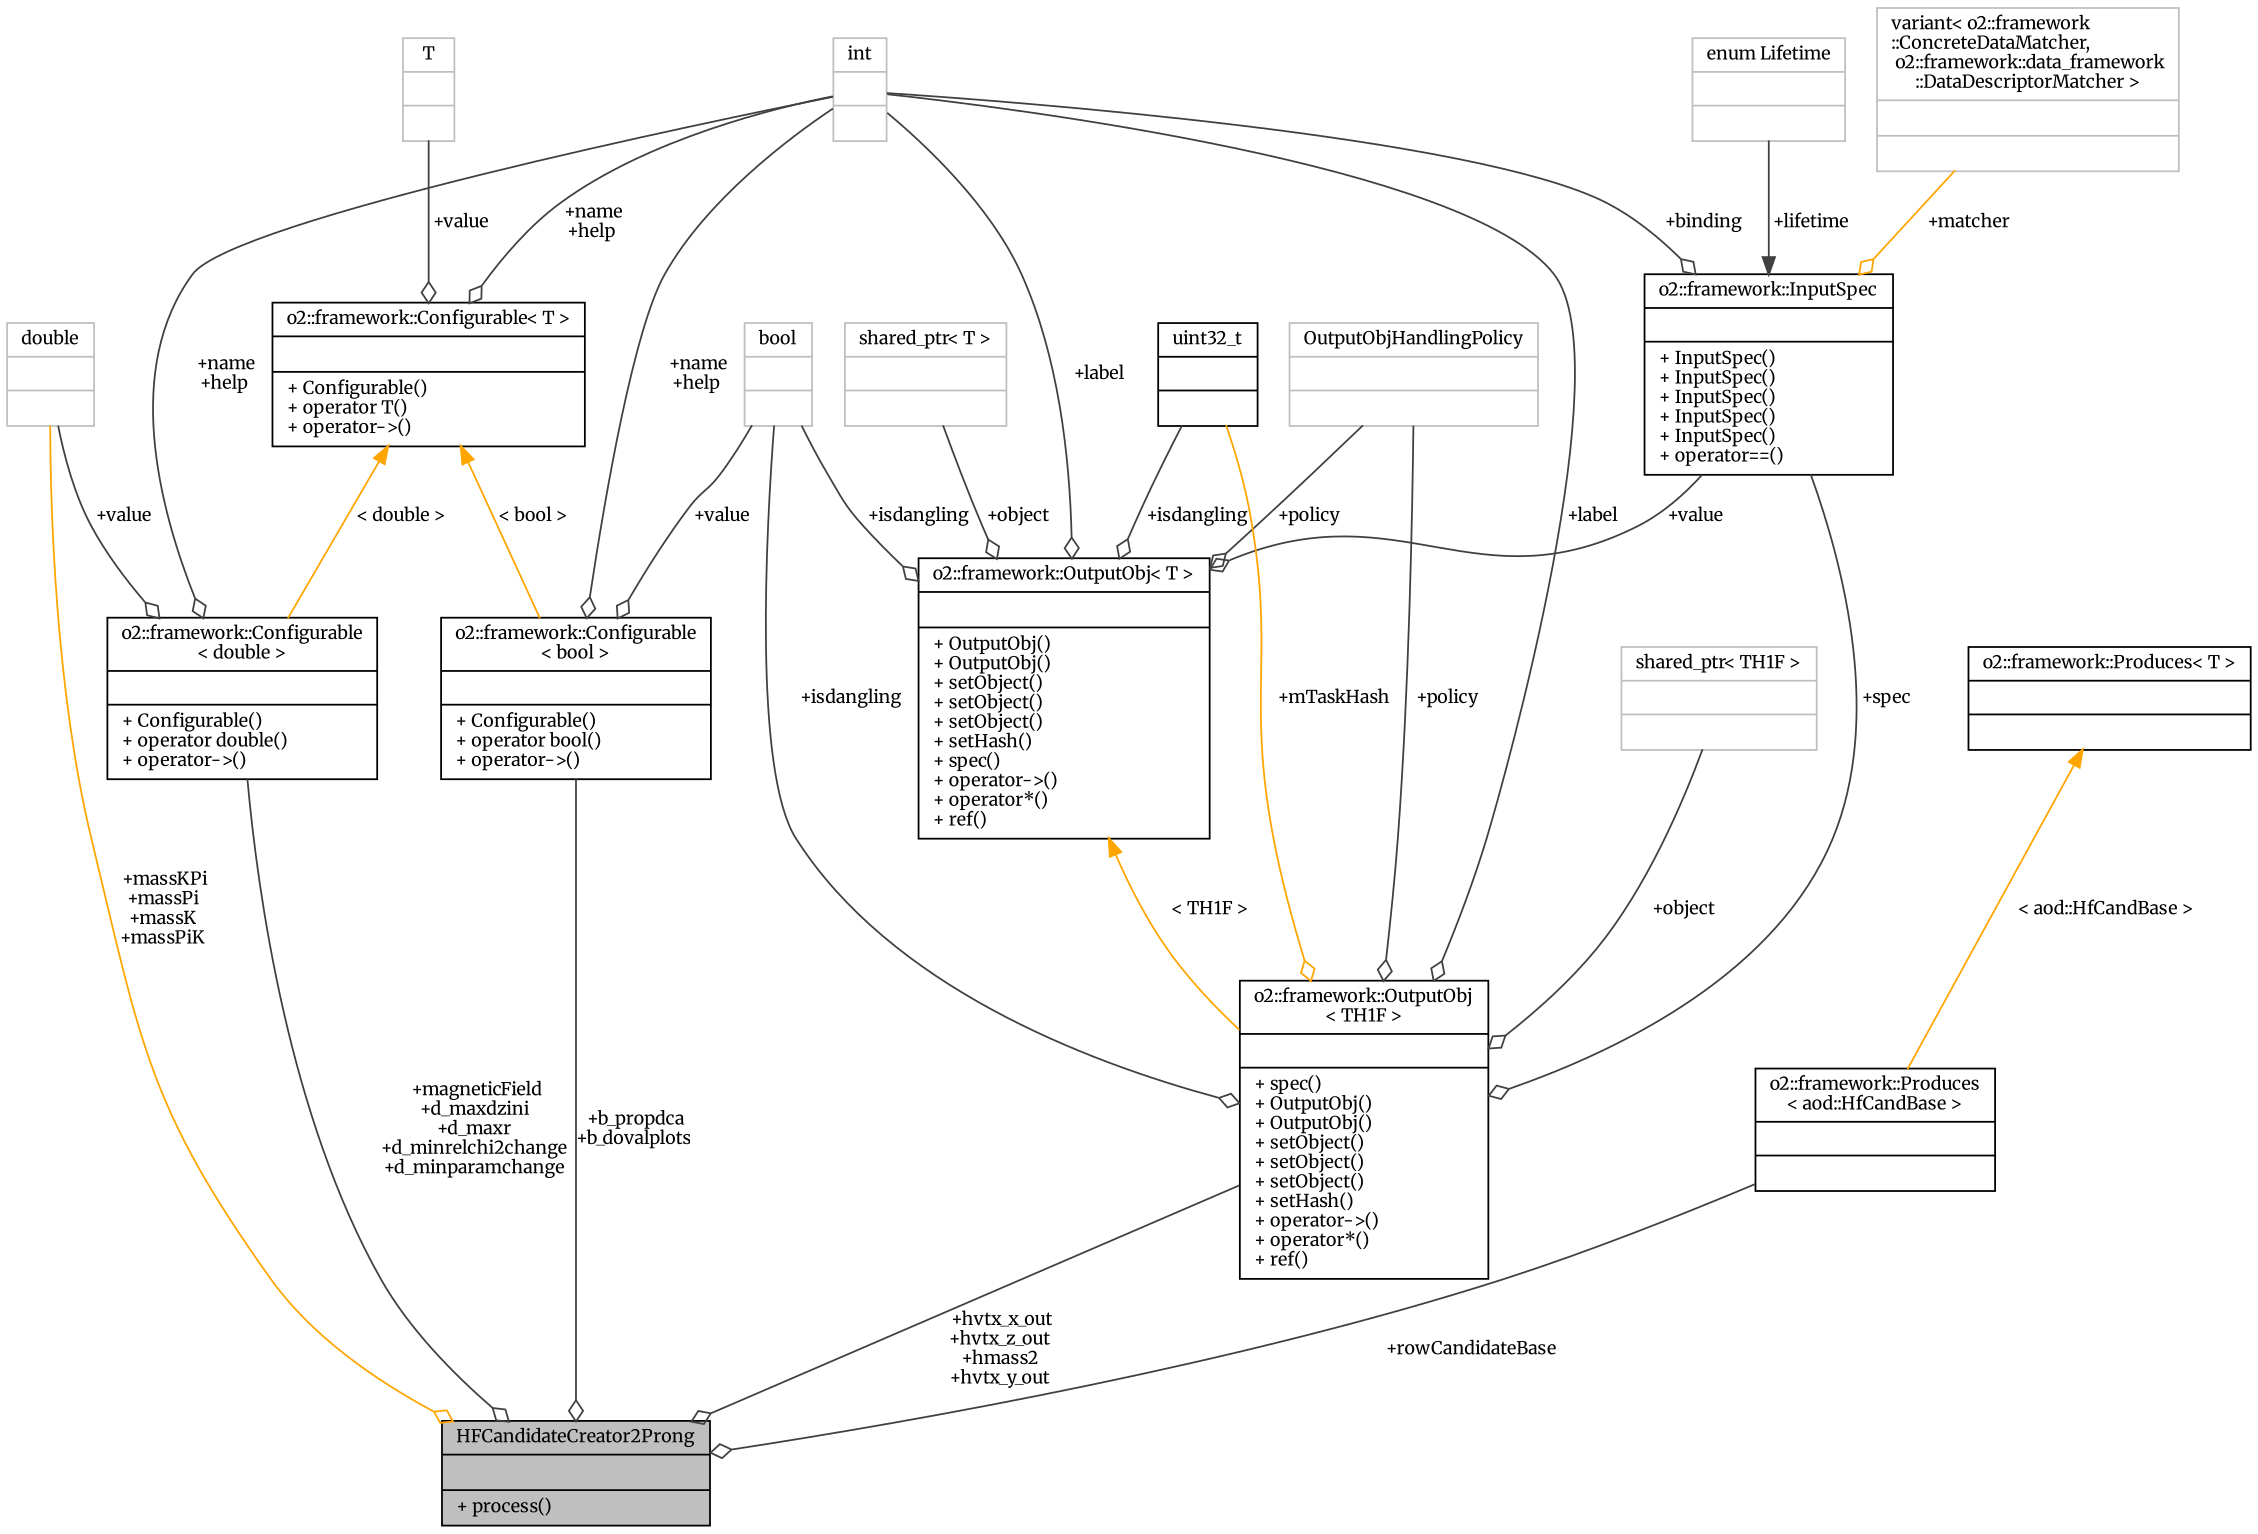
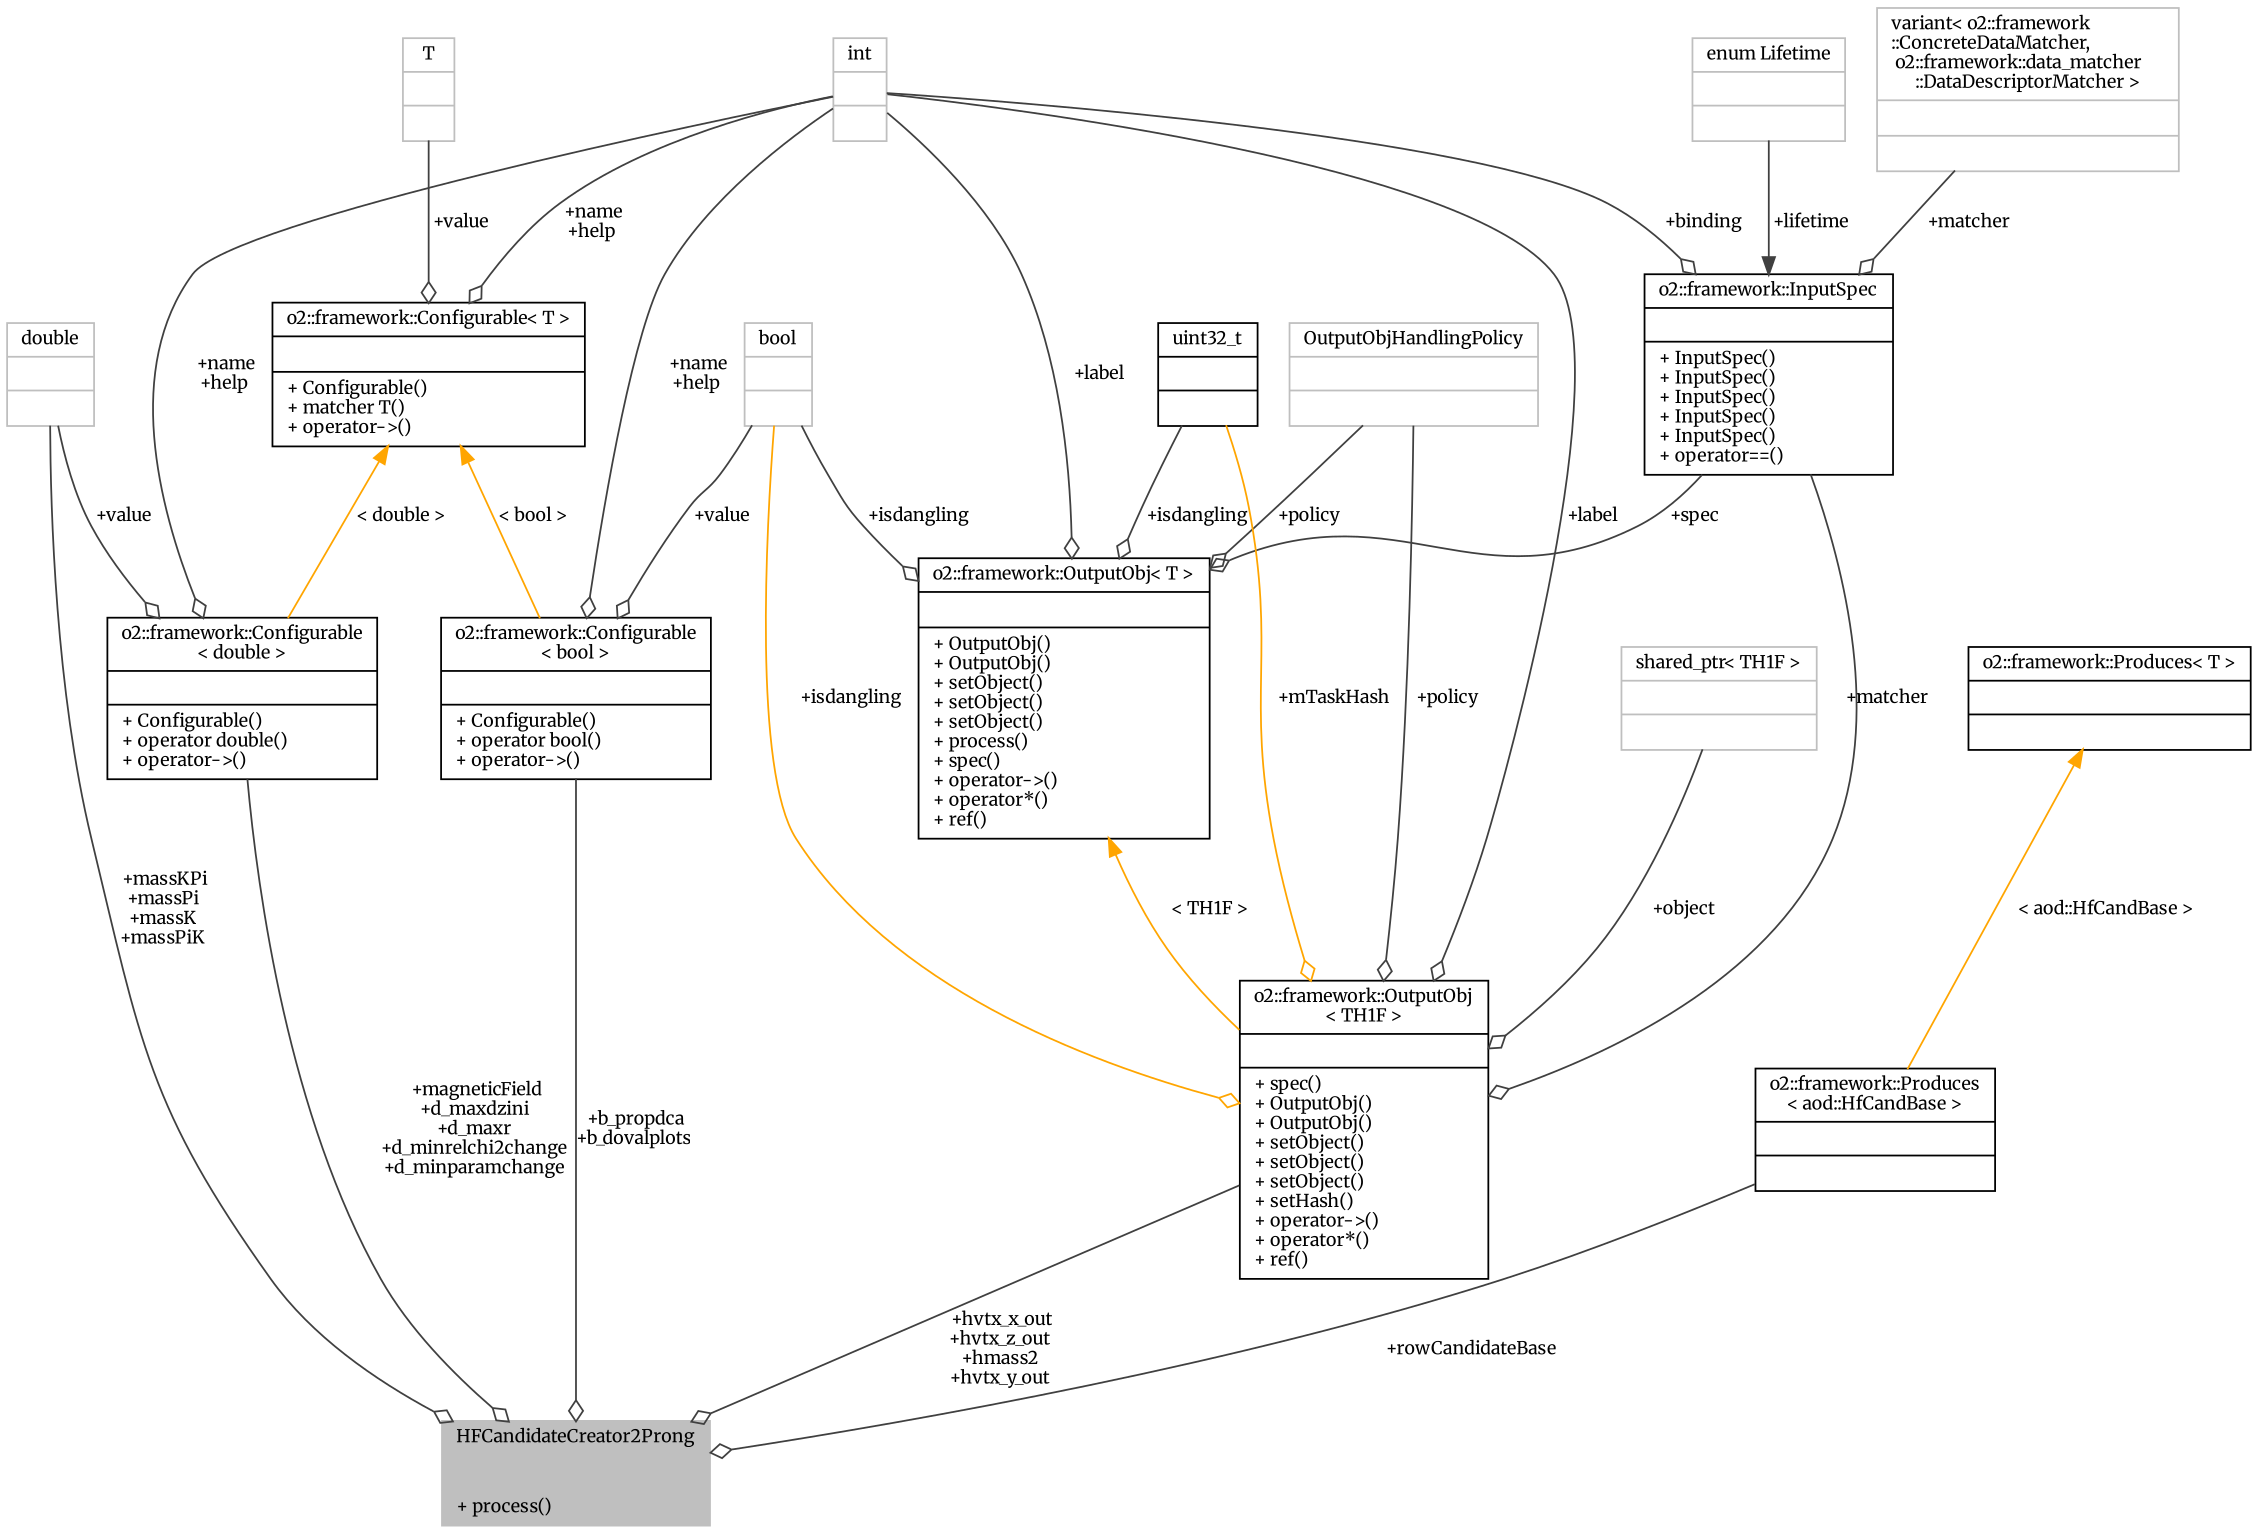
node "variant< o2::framework": text "o2::framework::data_framework" -> "o2::framework::data_matcher"
edge "variant< o2::framework" -> "o2::framework::InputSpec": color orange -> grey25
node "shared_ptr< T >": removed
node "o2::framework::Configurable< T >": text "+ operator T()" -> "+ matcher T()"
edge "o2::framework::InputSpec" -> "o2::framework::OutputObj< T >": label " +value" -> " +spec"
edge "o2::framework::InputSpec" -> "o2::framework::OutputObj": label " +spec" -> " +matcher"
node "o2::framework::OutputObj< T >": text "+ setHash()" -> "+ process()"
edge "bool" -> "o2::framework::OutputObj": color grey25 -> orange
edge "double" -> "HFCandidateCreator2Prong": color orange -> grey25
node "HFCandidateCreator2Prong": color black -> grey75
